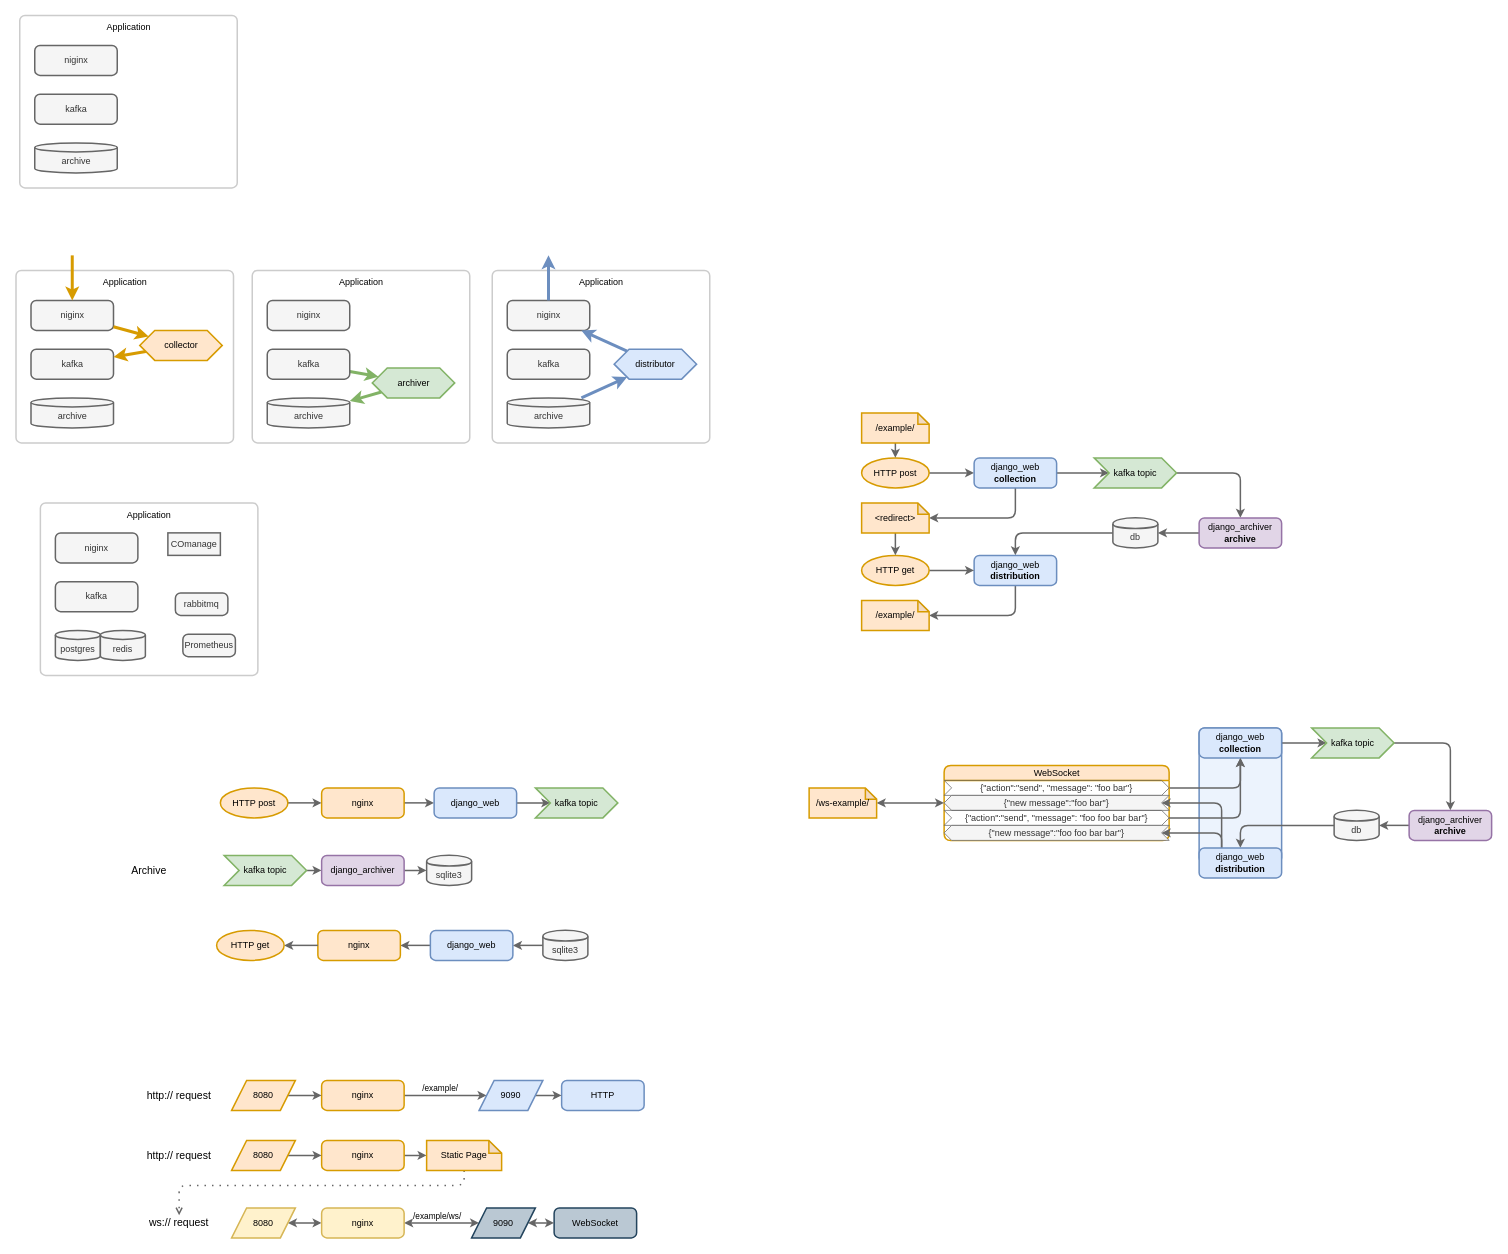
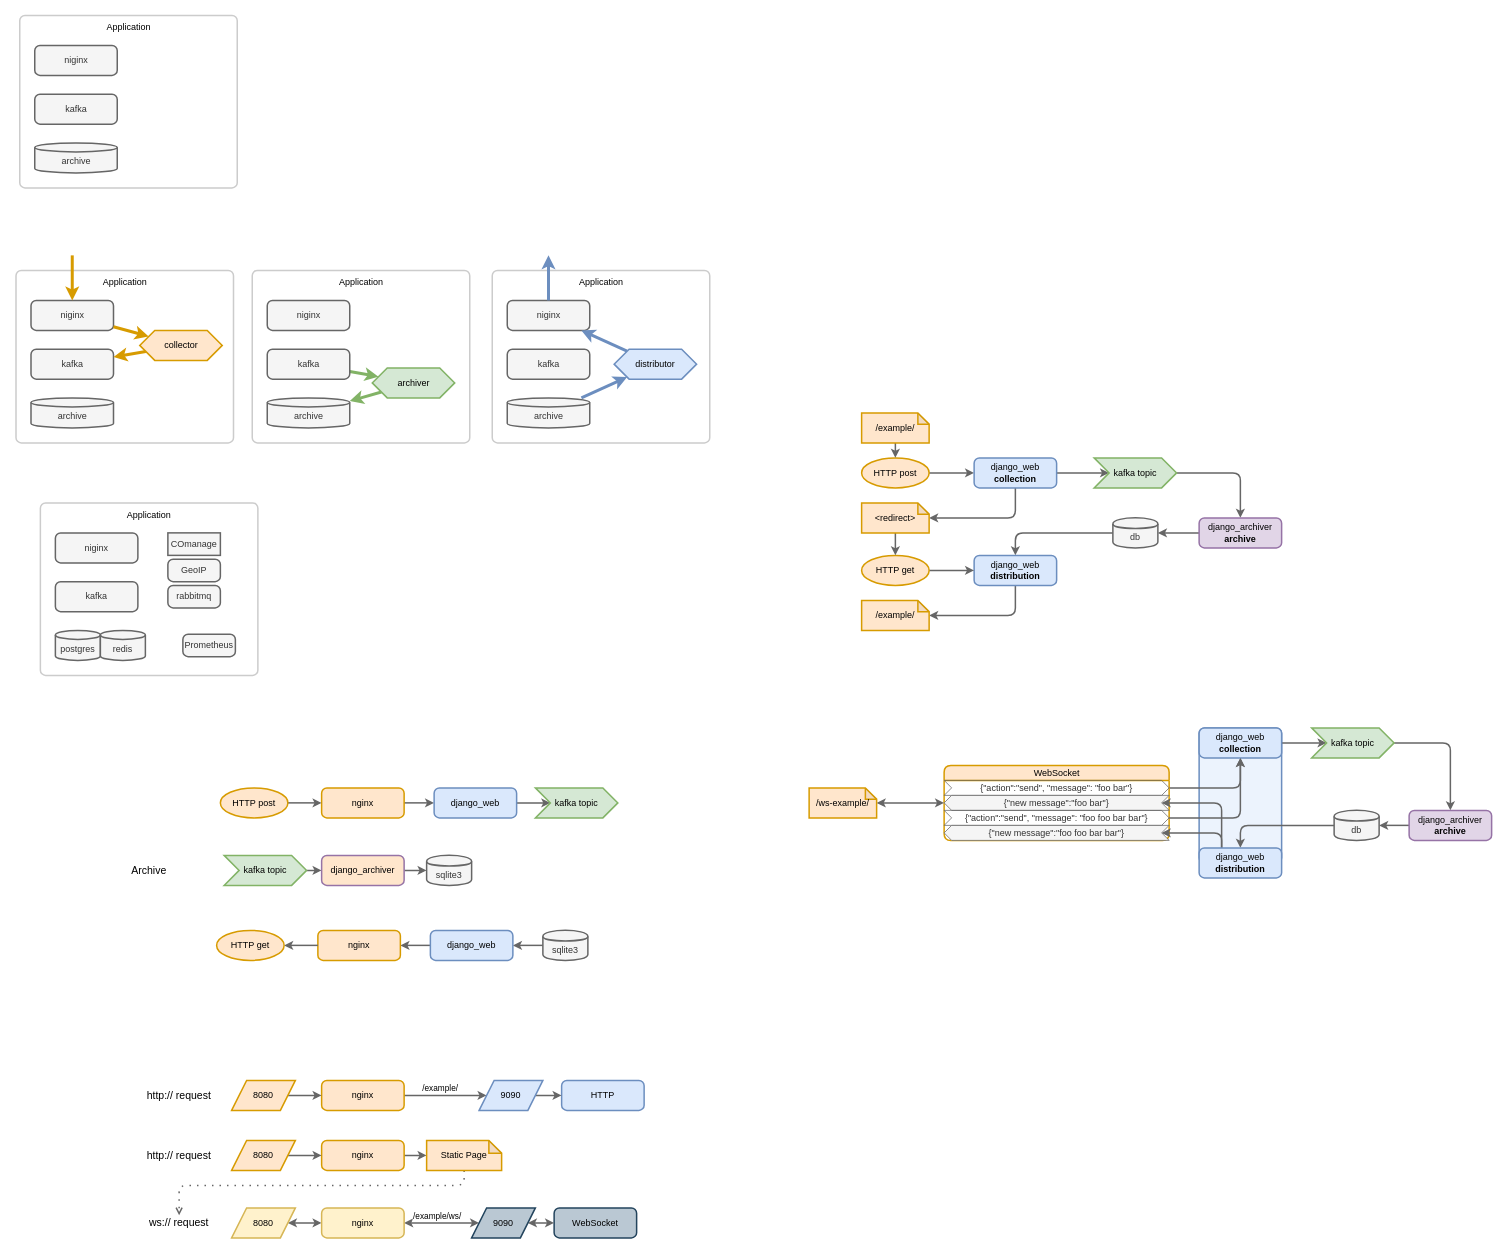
node "GeoIP": added
node "rabbitmq": moved (201, 604) -> (194, 597)
node "django_archiver": fillcolor #e1d5e7 -> #ffe6cc
